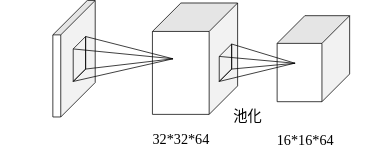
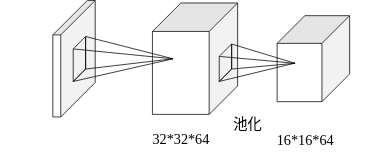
node "池化": moved (248, 117) -> (248, 125)
